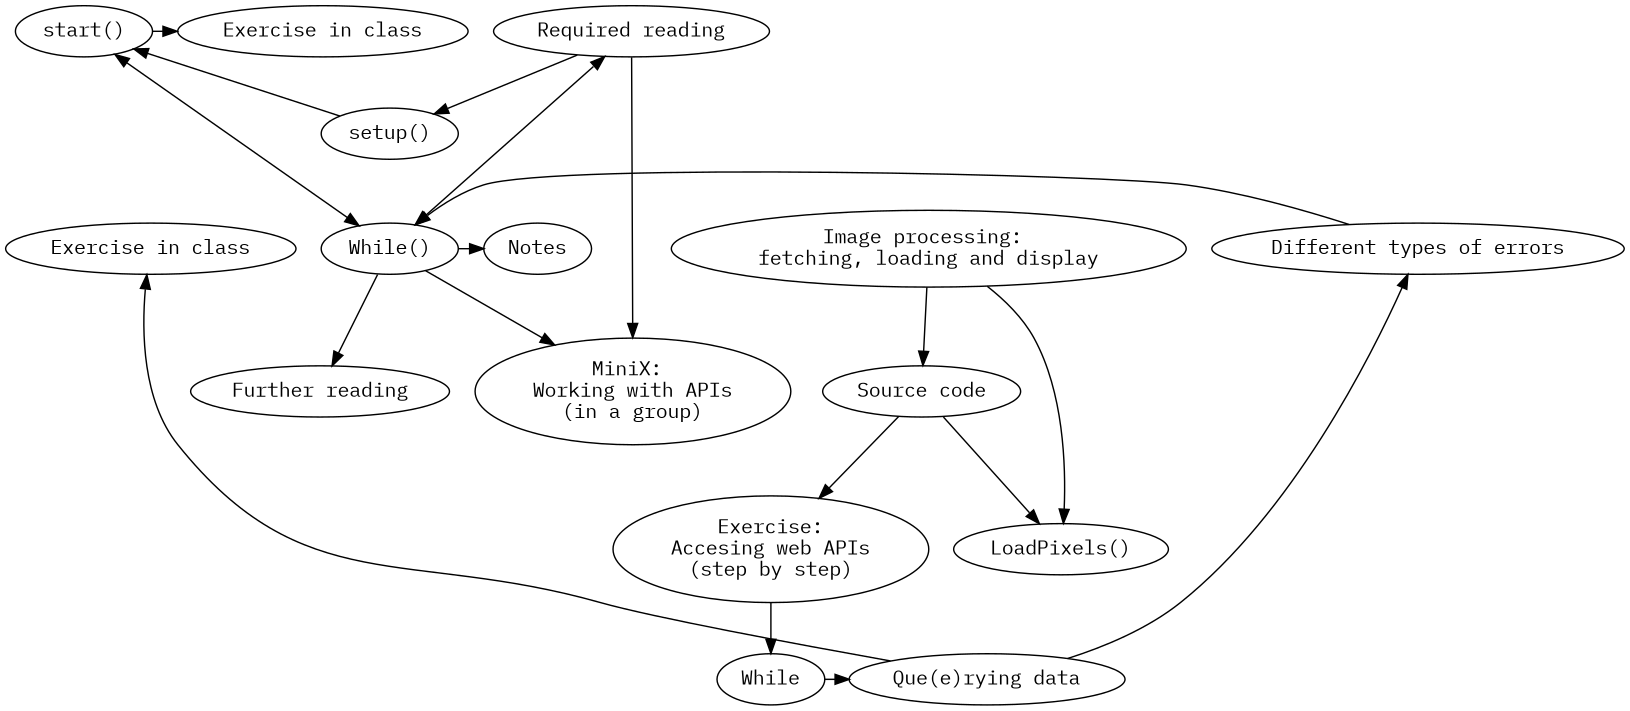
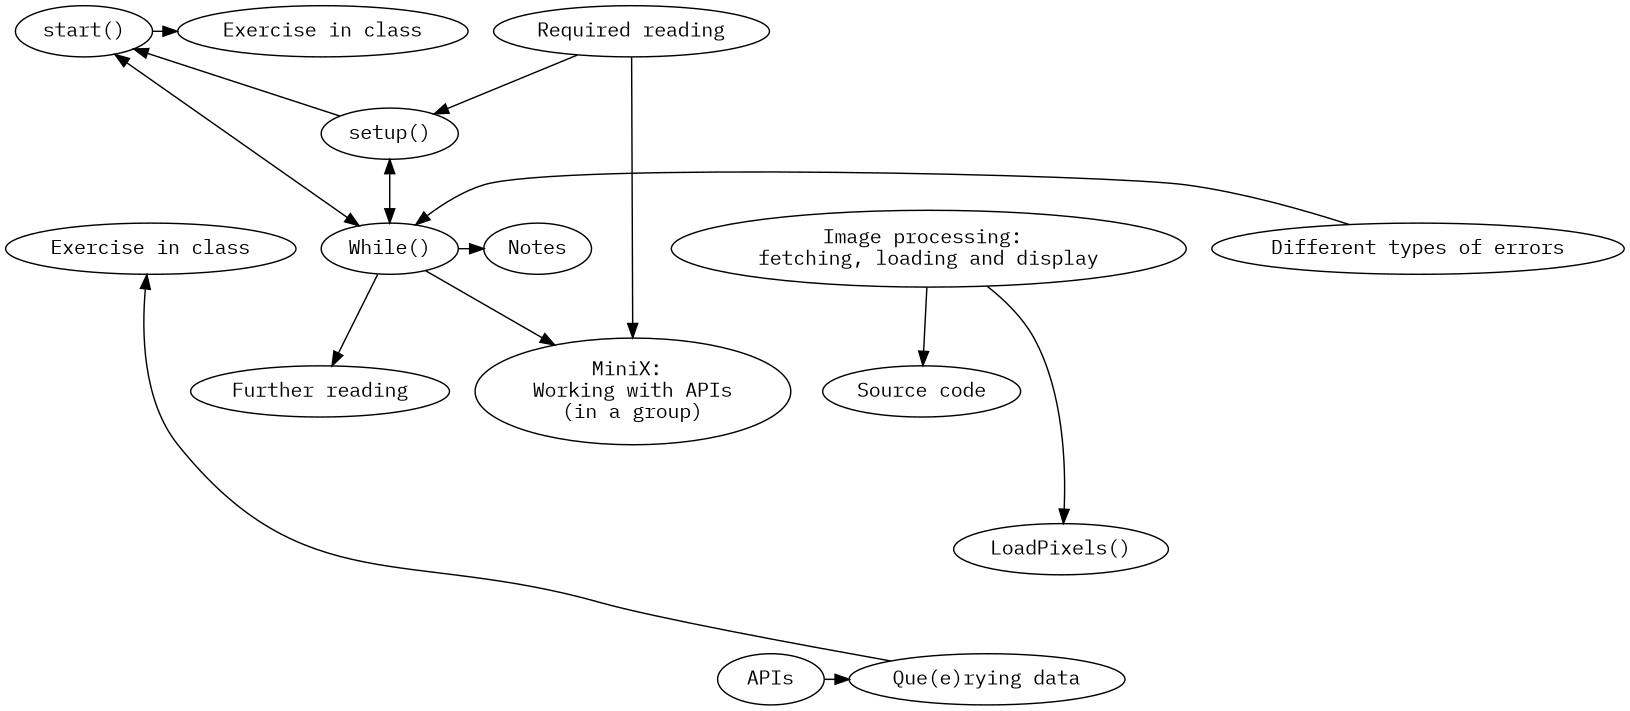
edge "Required reading" -- "While()": now "setup()" -- "While()"
edge "Source code" -> "LoadPixels()": removed
edge "Que(e)rying data" -> "Different types of errors": removed
node "Exercise: Accesing web APIs (step by step)": removed
node "While": label "While" -> "APIs"
